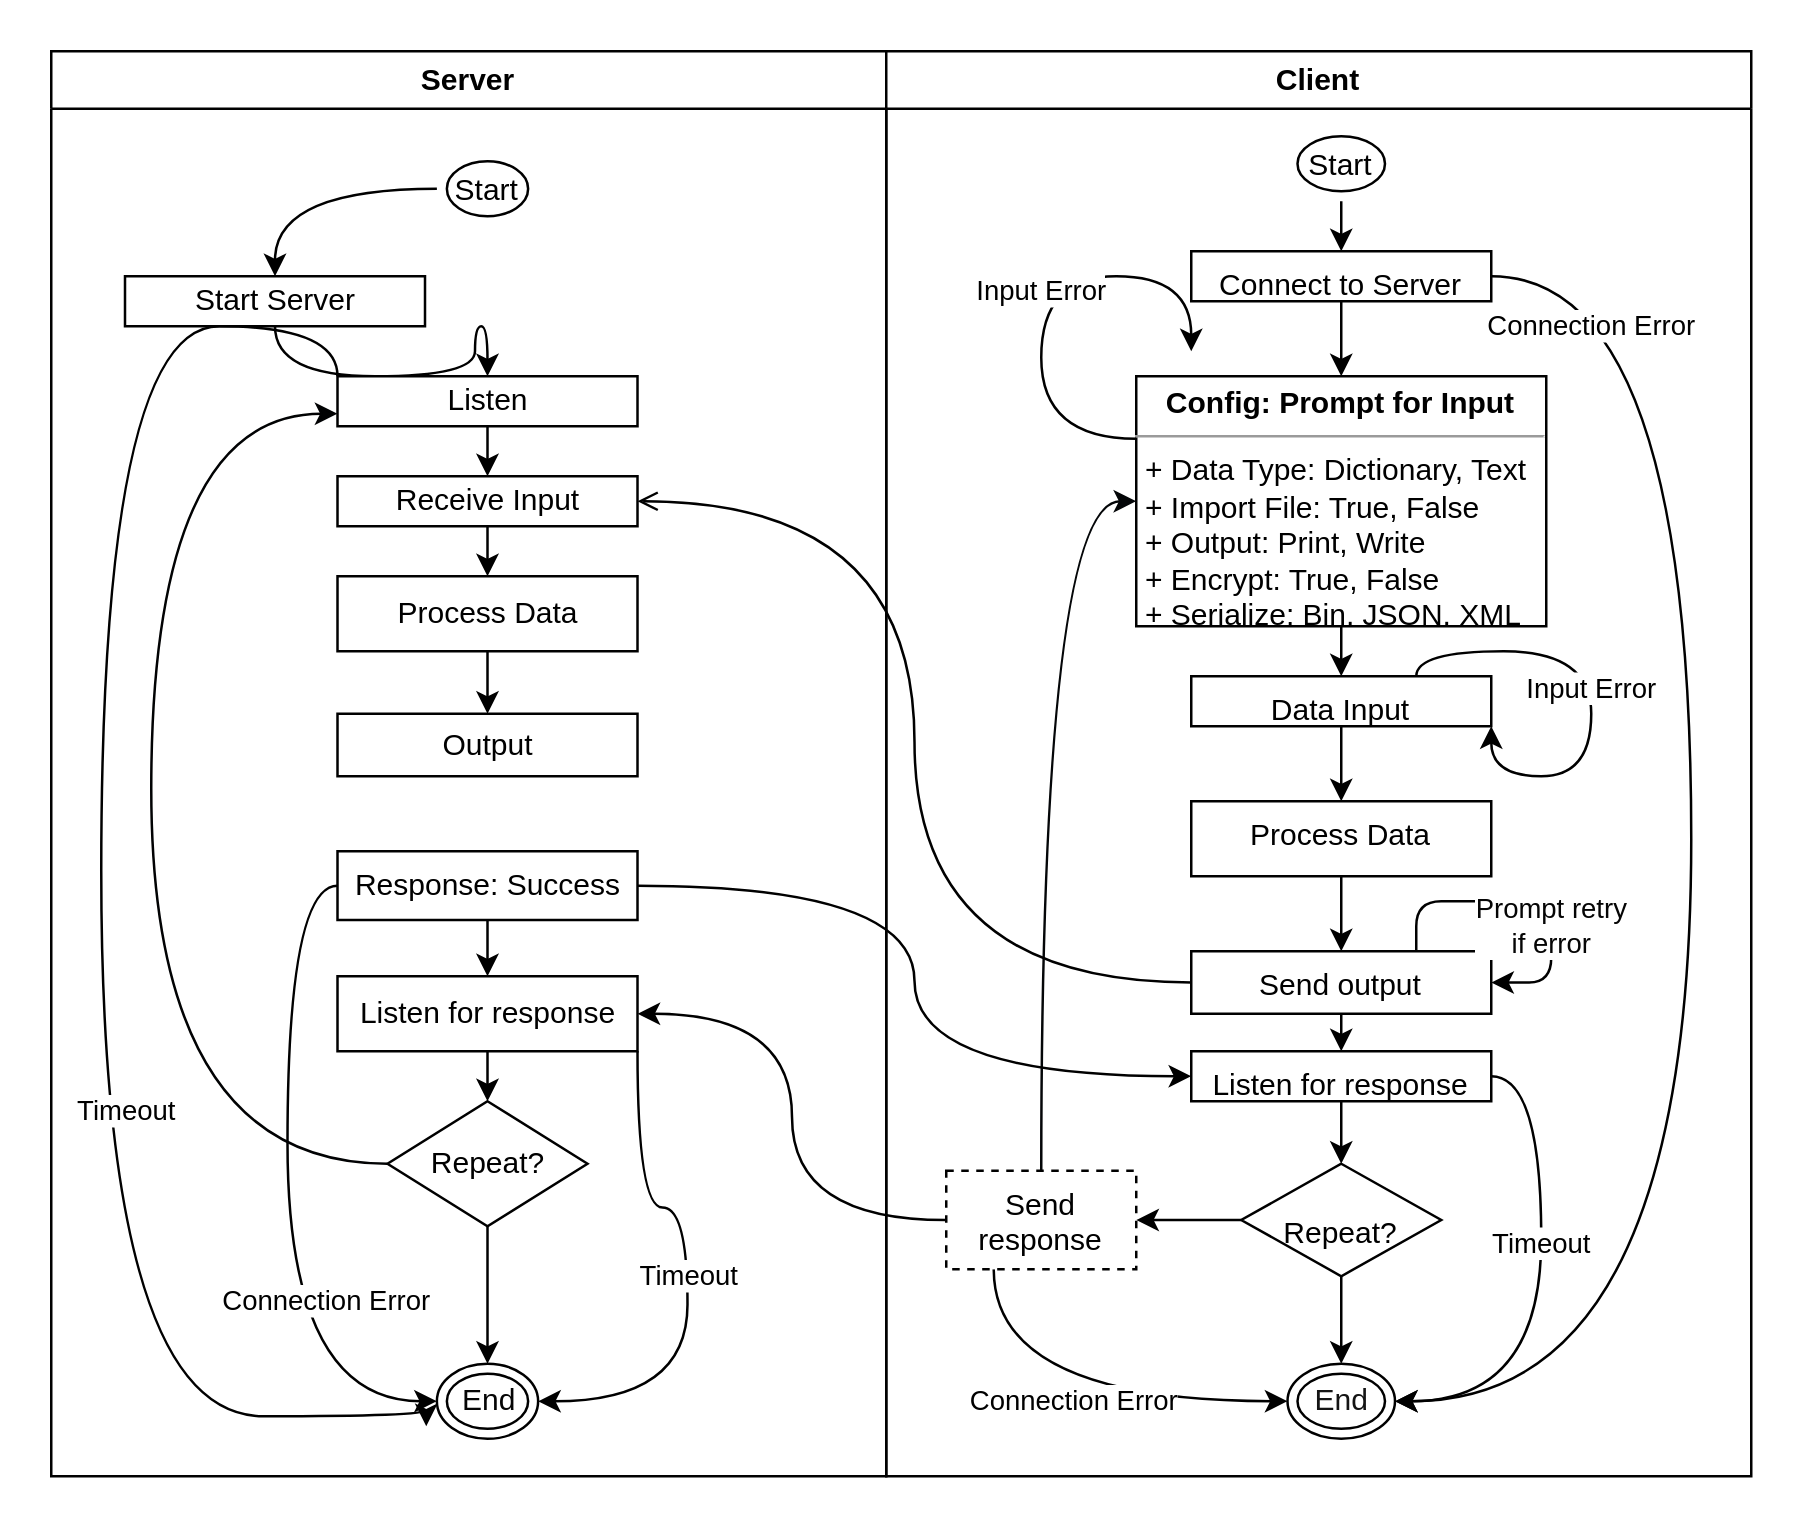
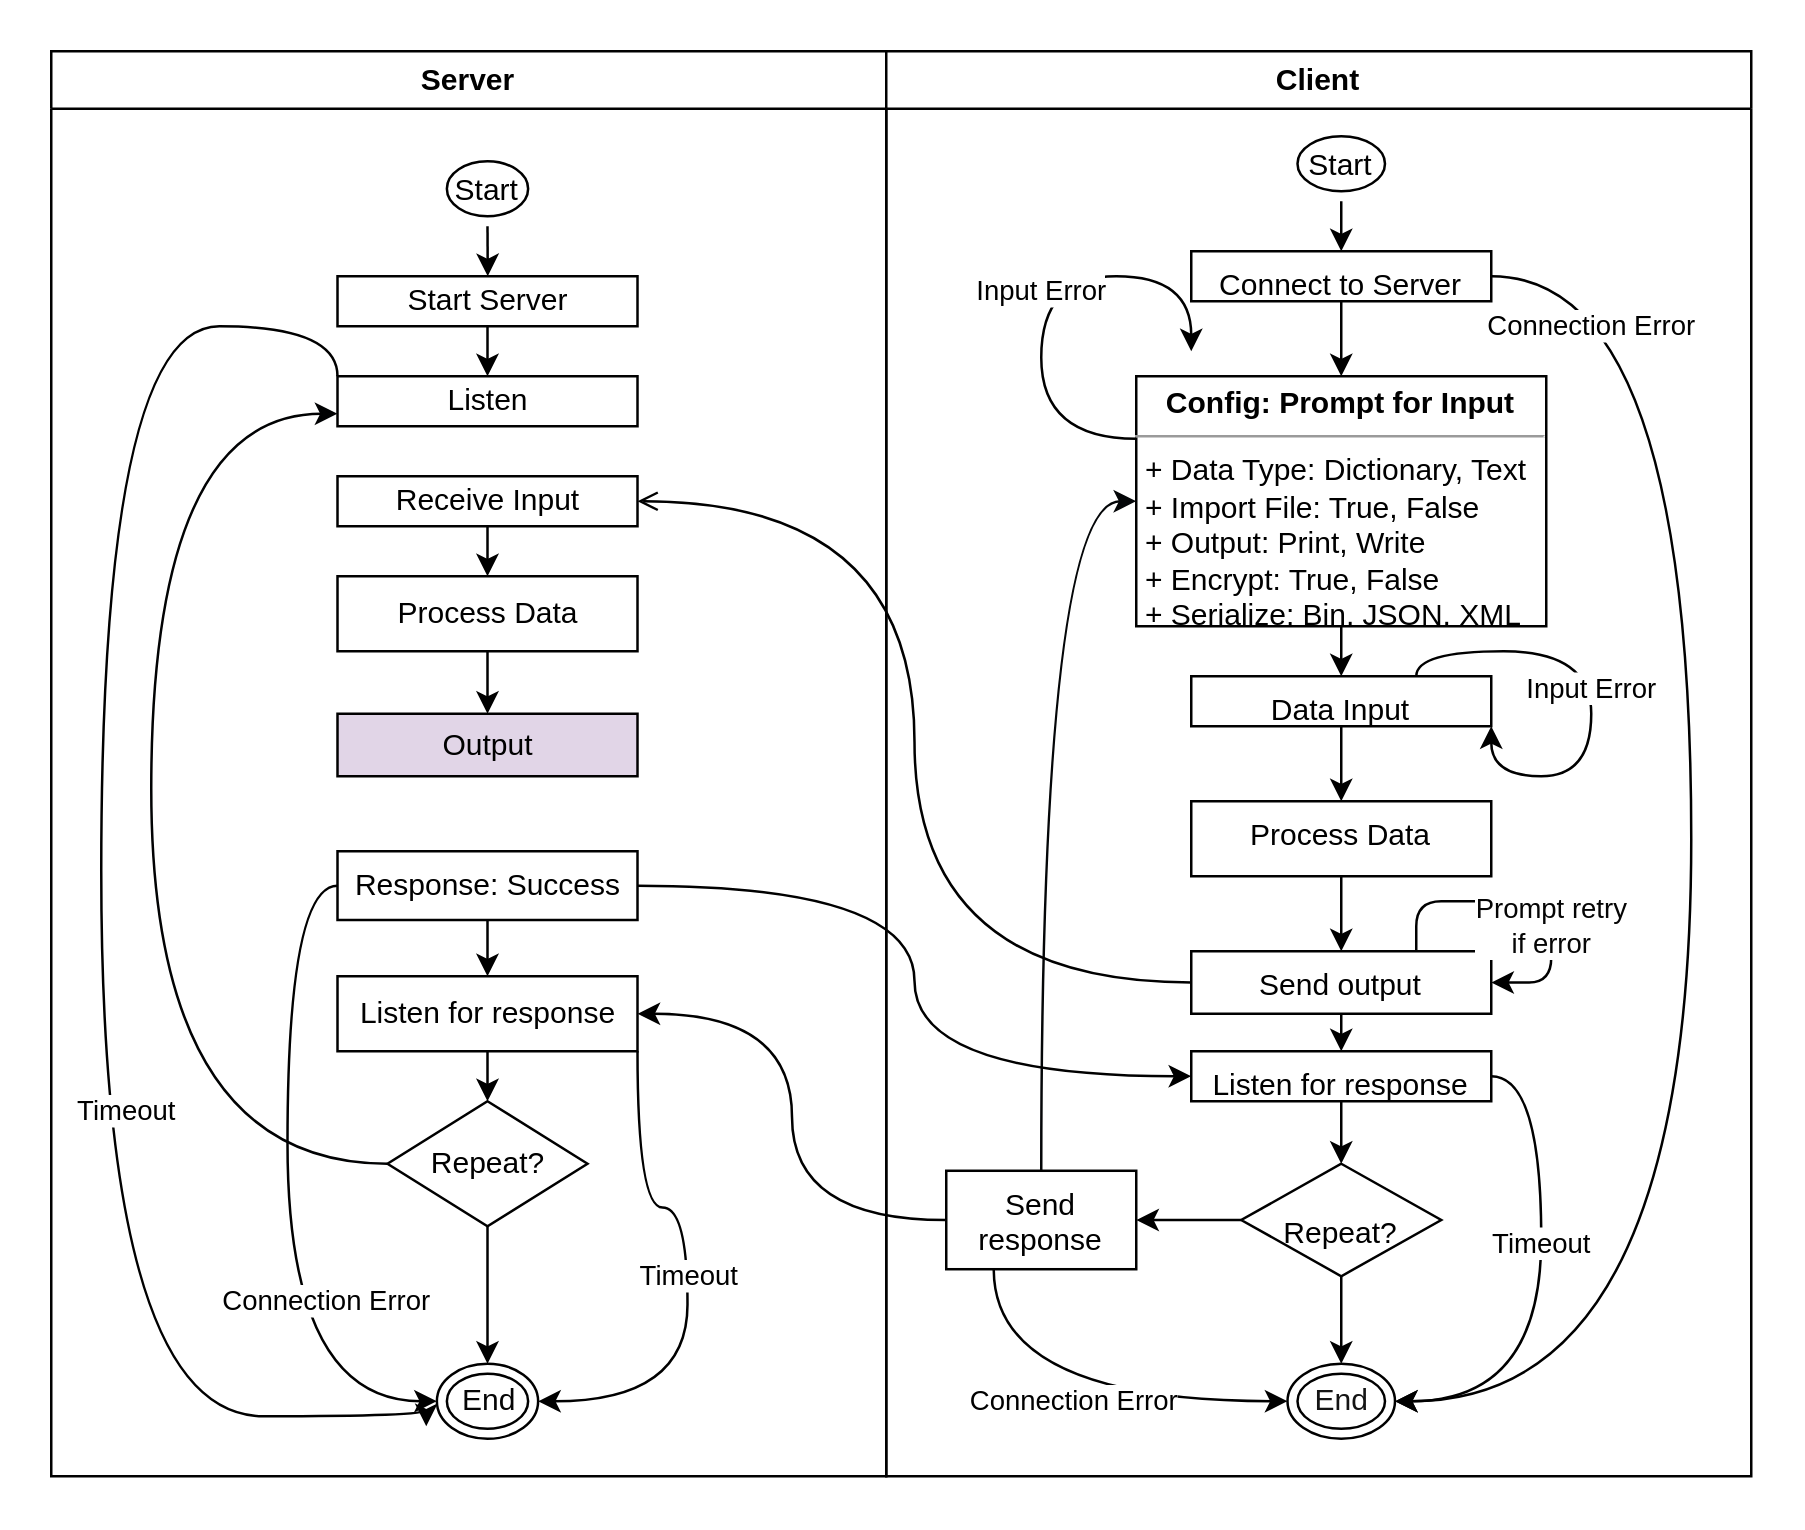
node "Start Server": moved (275, 301) -> (488, 301)
edge "Listen" -> "Receive Input": removed
node "Output": fillcolor #ffffff -> #e1d5e7
node "Send response": style dashed -> solid
